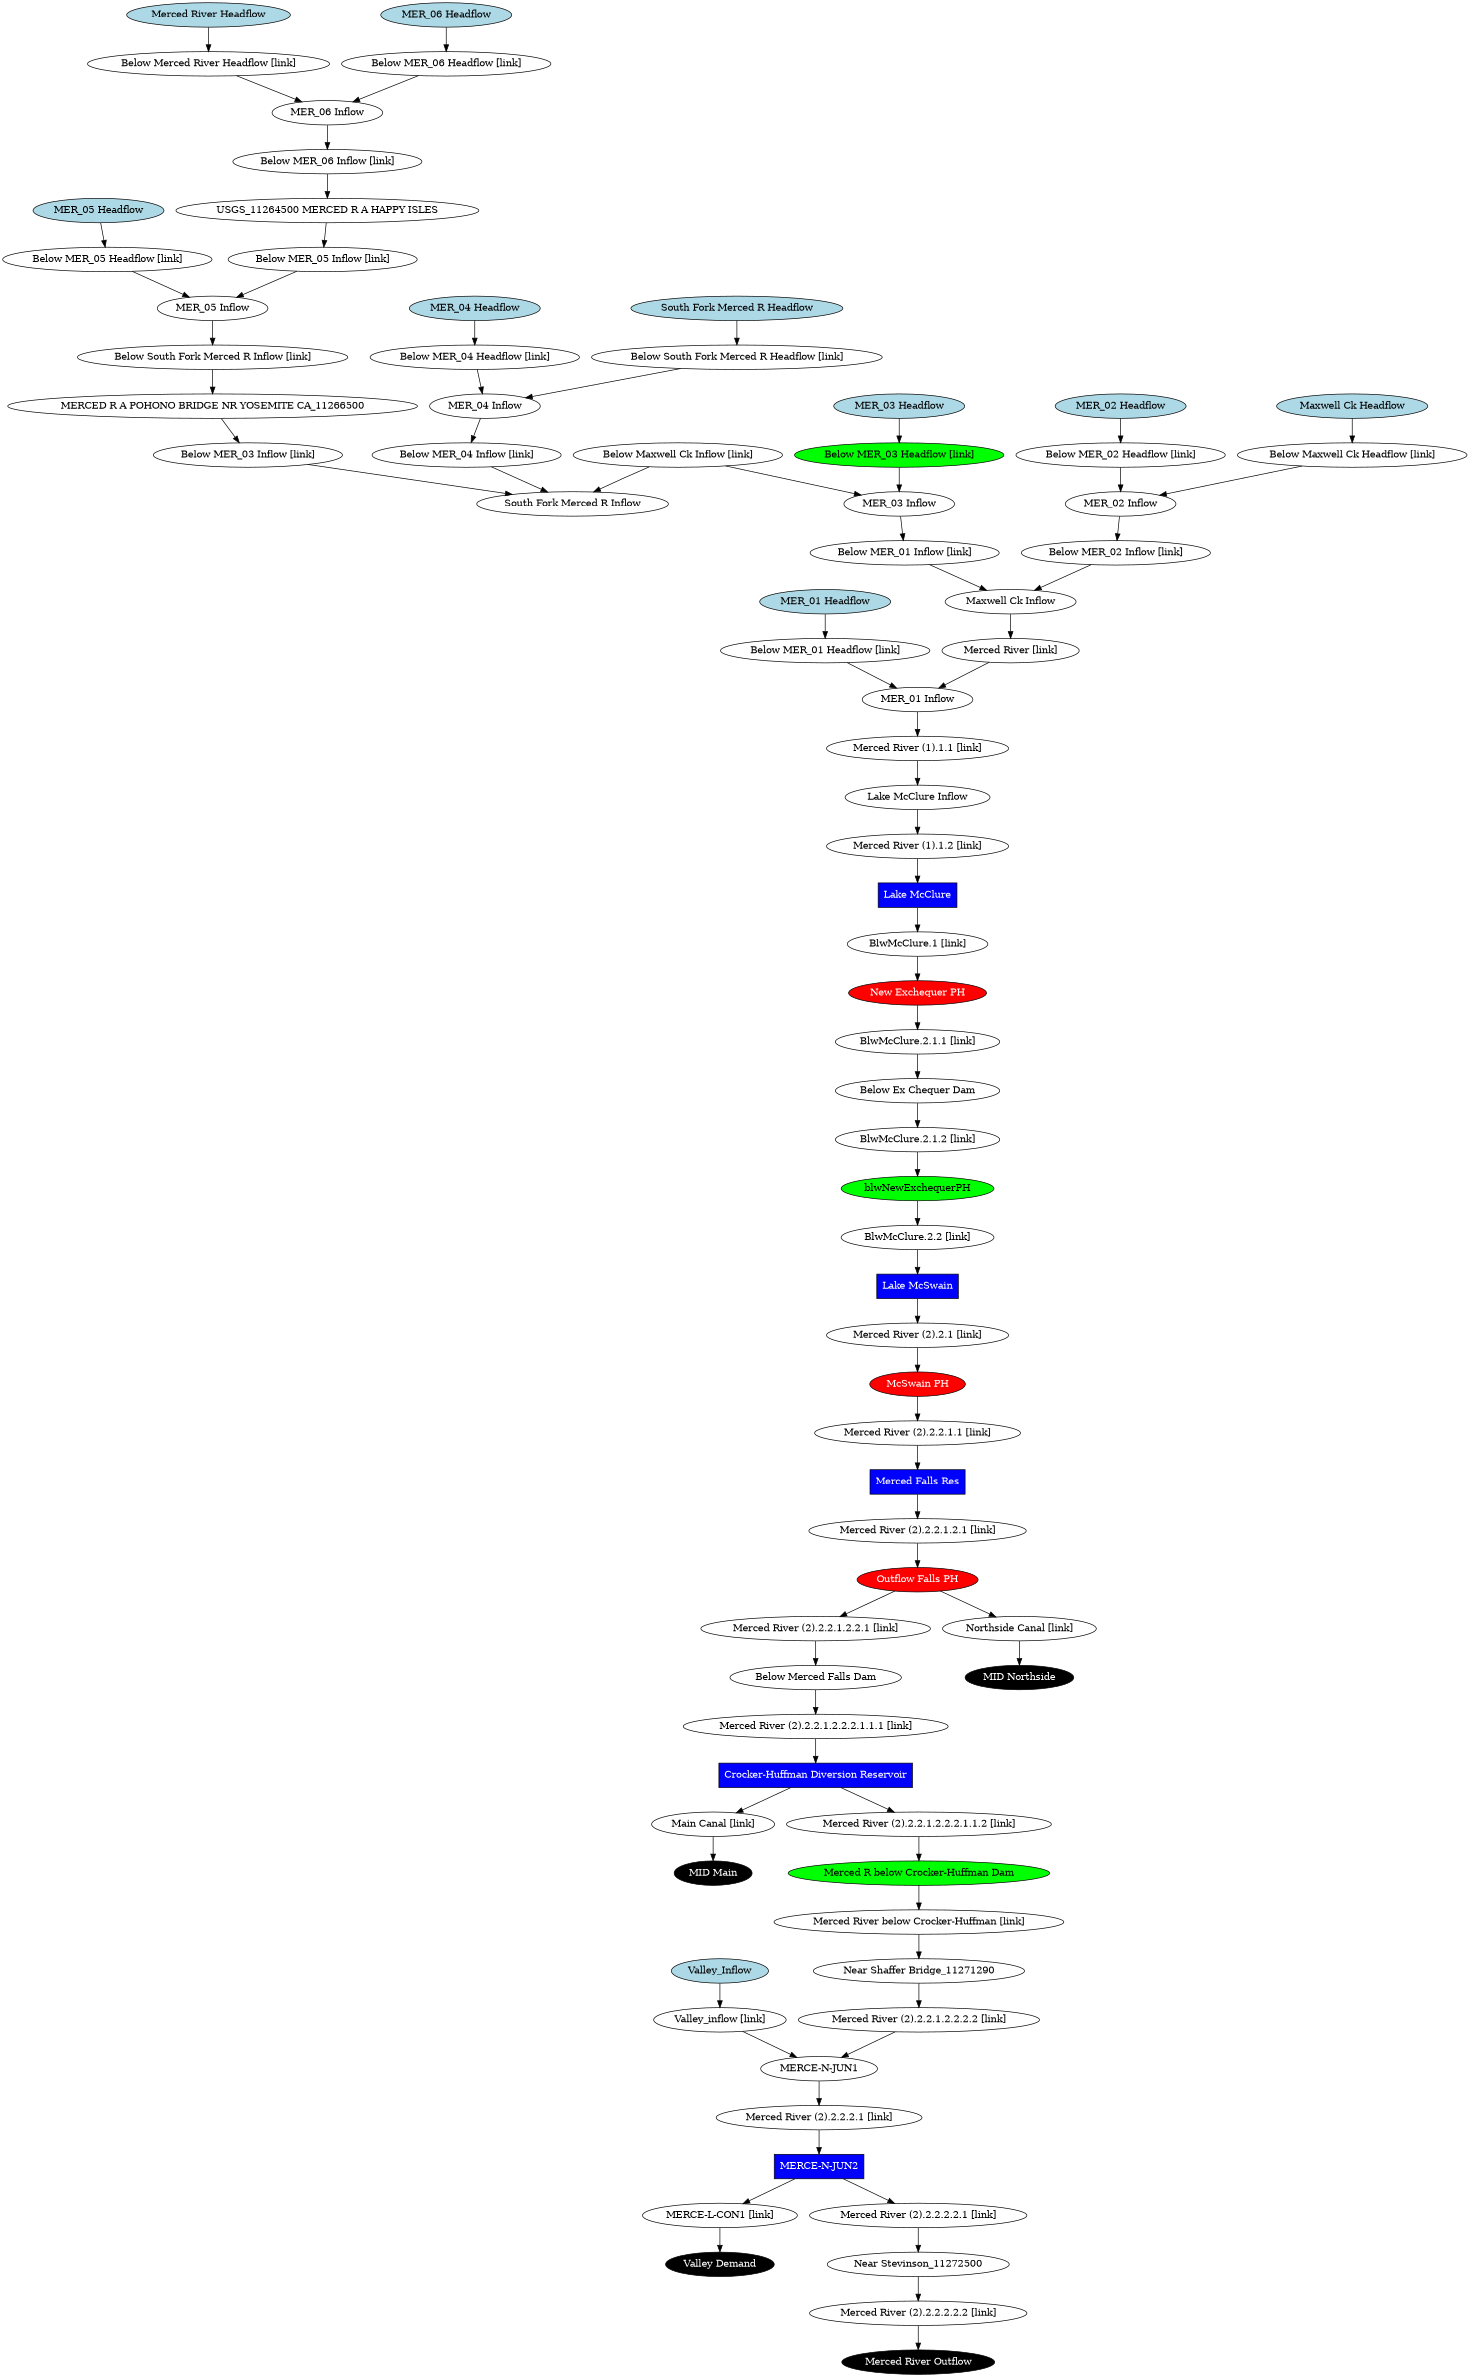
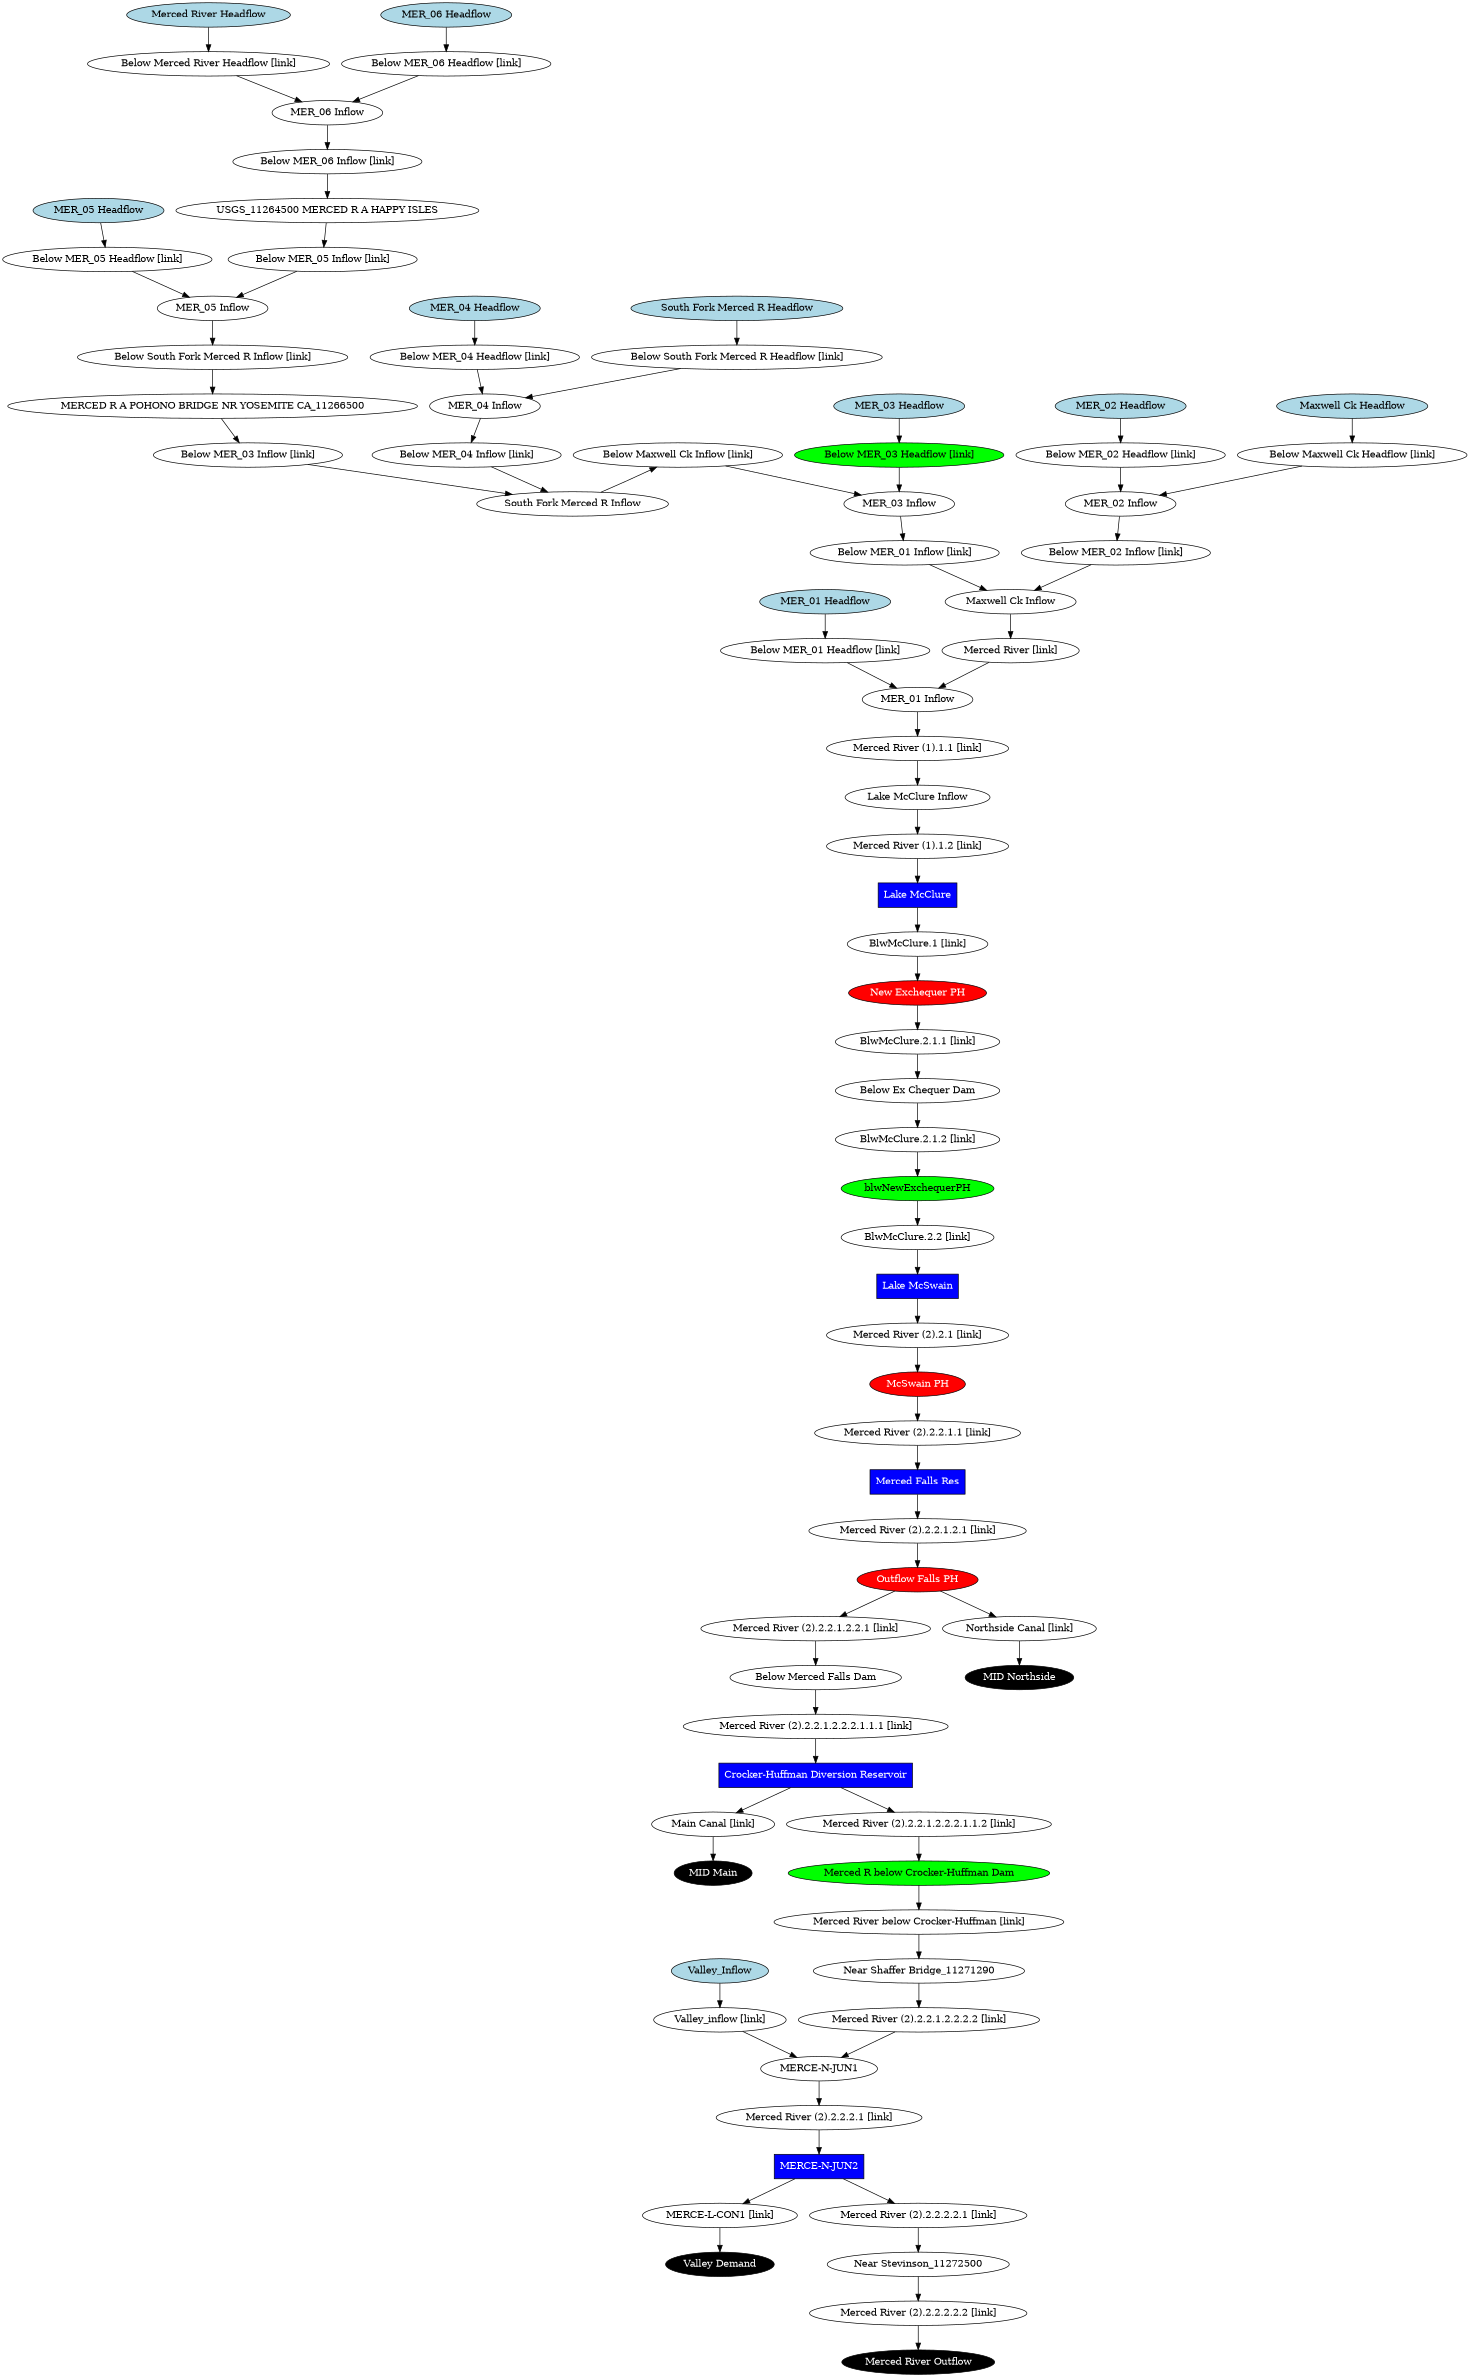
edge "Below Maxwell Ck Inflow [link]" -> "South Fork Merced R Inflow": reversed
